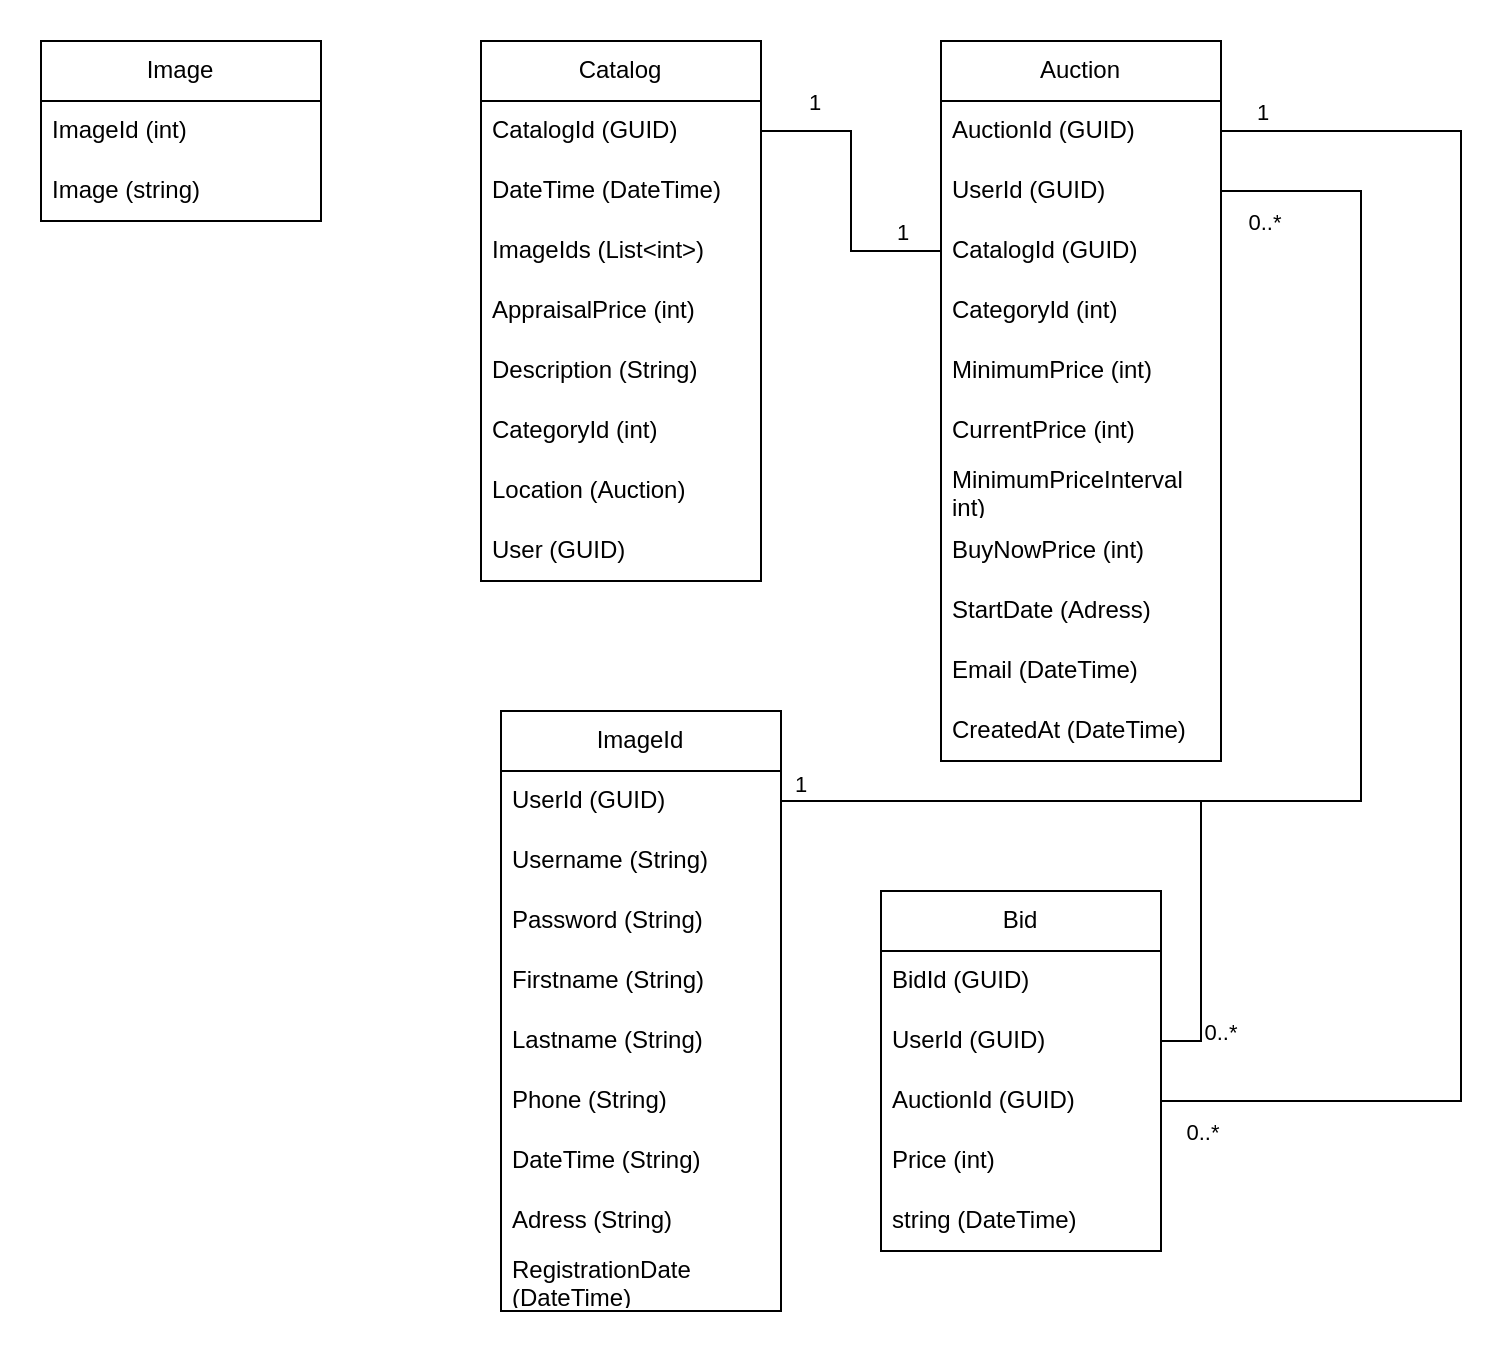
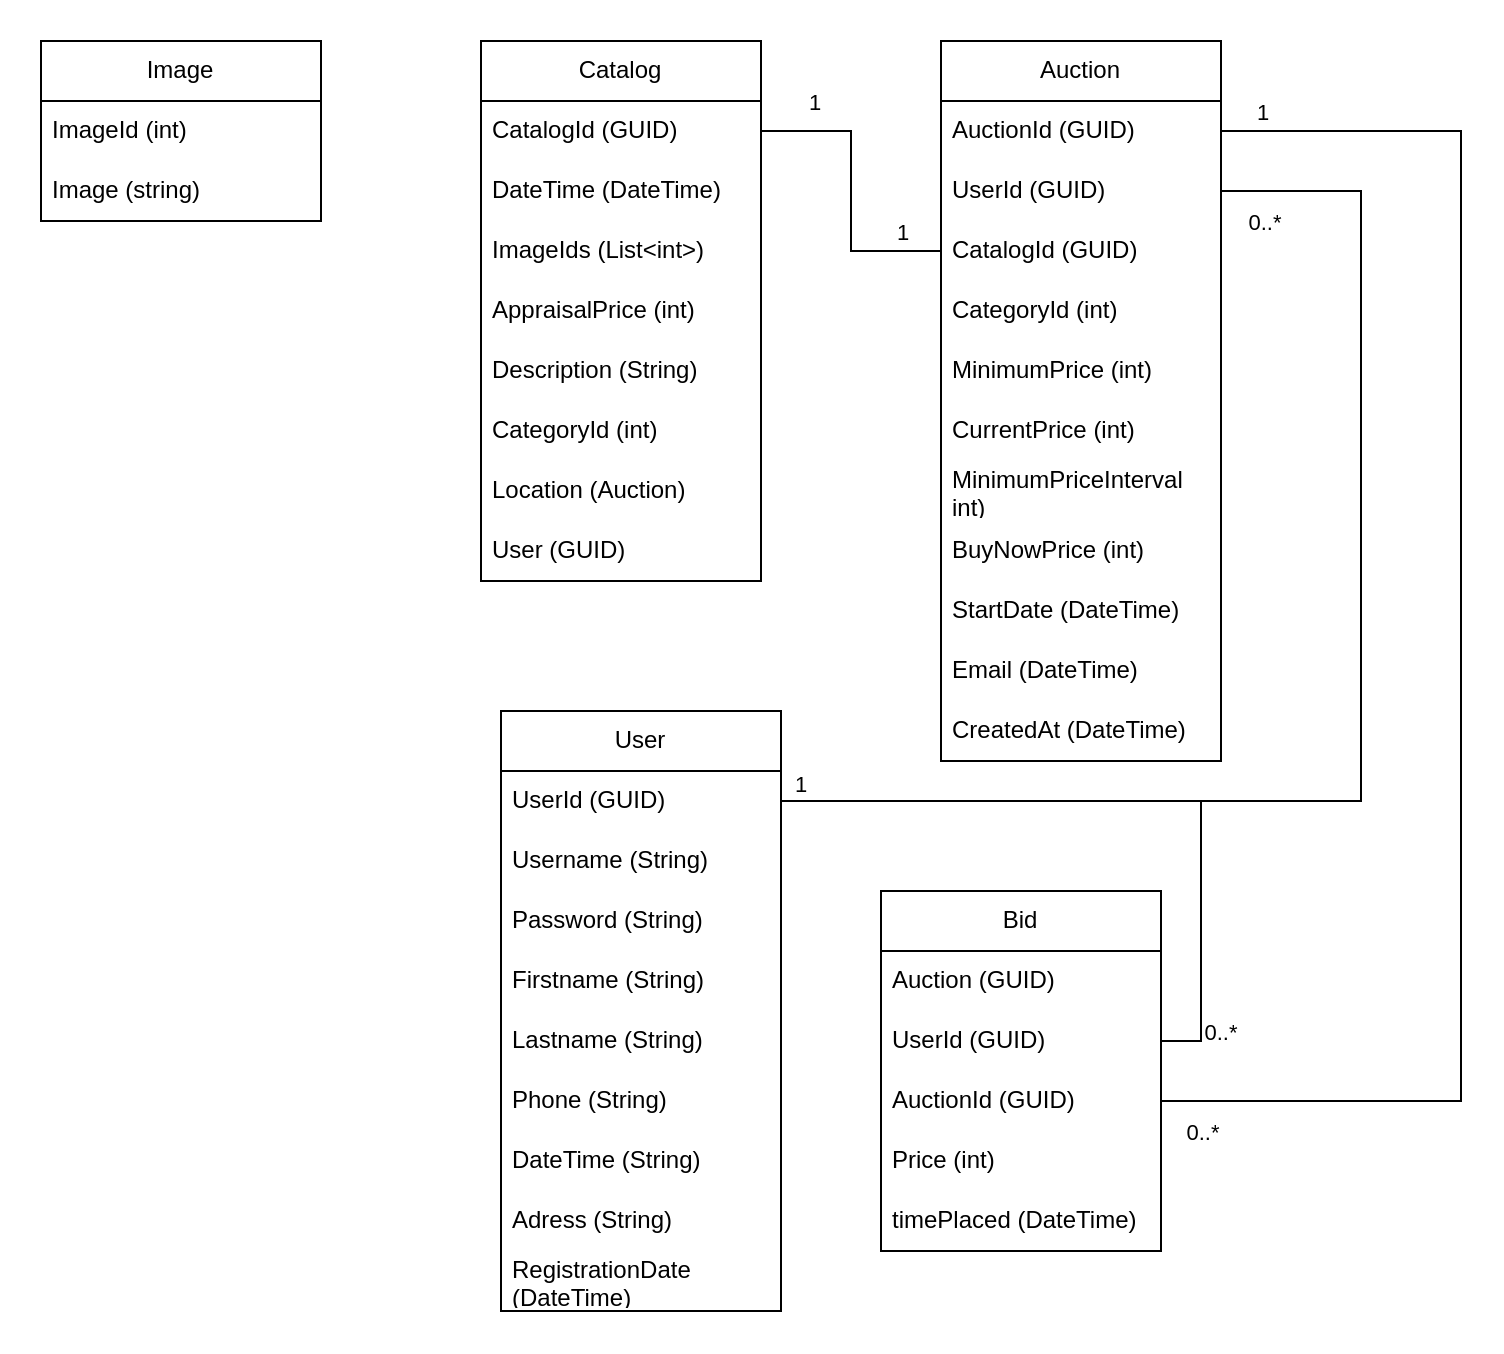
node "StartDate (Adress)": label "StartDate (Adress)" -> "StartDate (DateTime)"
node "ImageId": label "ImageId" -> "User"
node "BidId (GUID)": label "BidId (GUID)" -> "Auction (GUID)"
node "string (DateTime)": label "string (DateTime)" -> "timePlaced (DateTime)"
